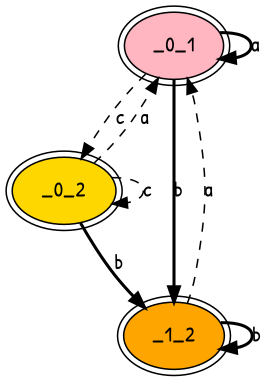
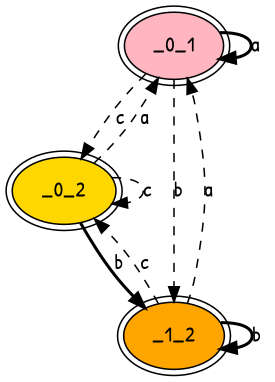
edge "_0_1" -> "_1_2": style bold -> dashed
edge "_1_2" -> "_0_2": added, label "c"
